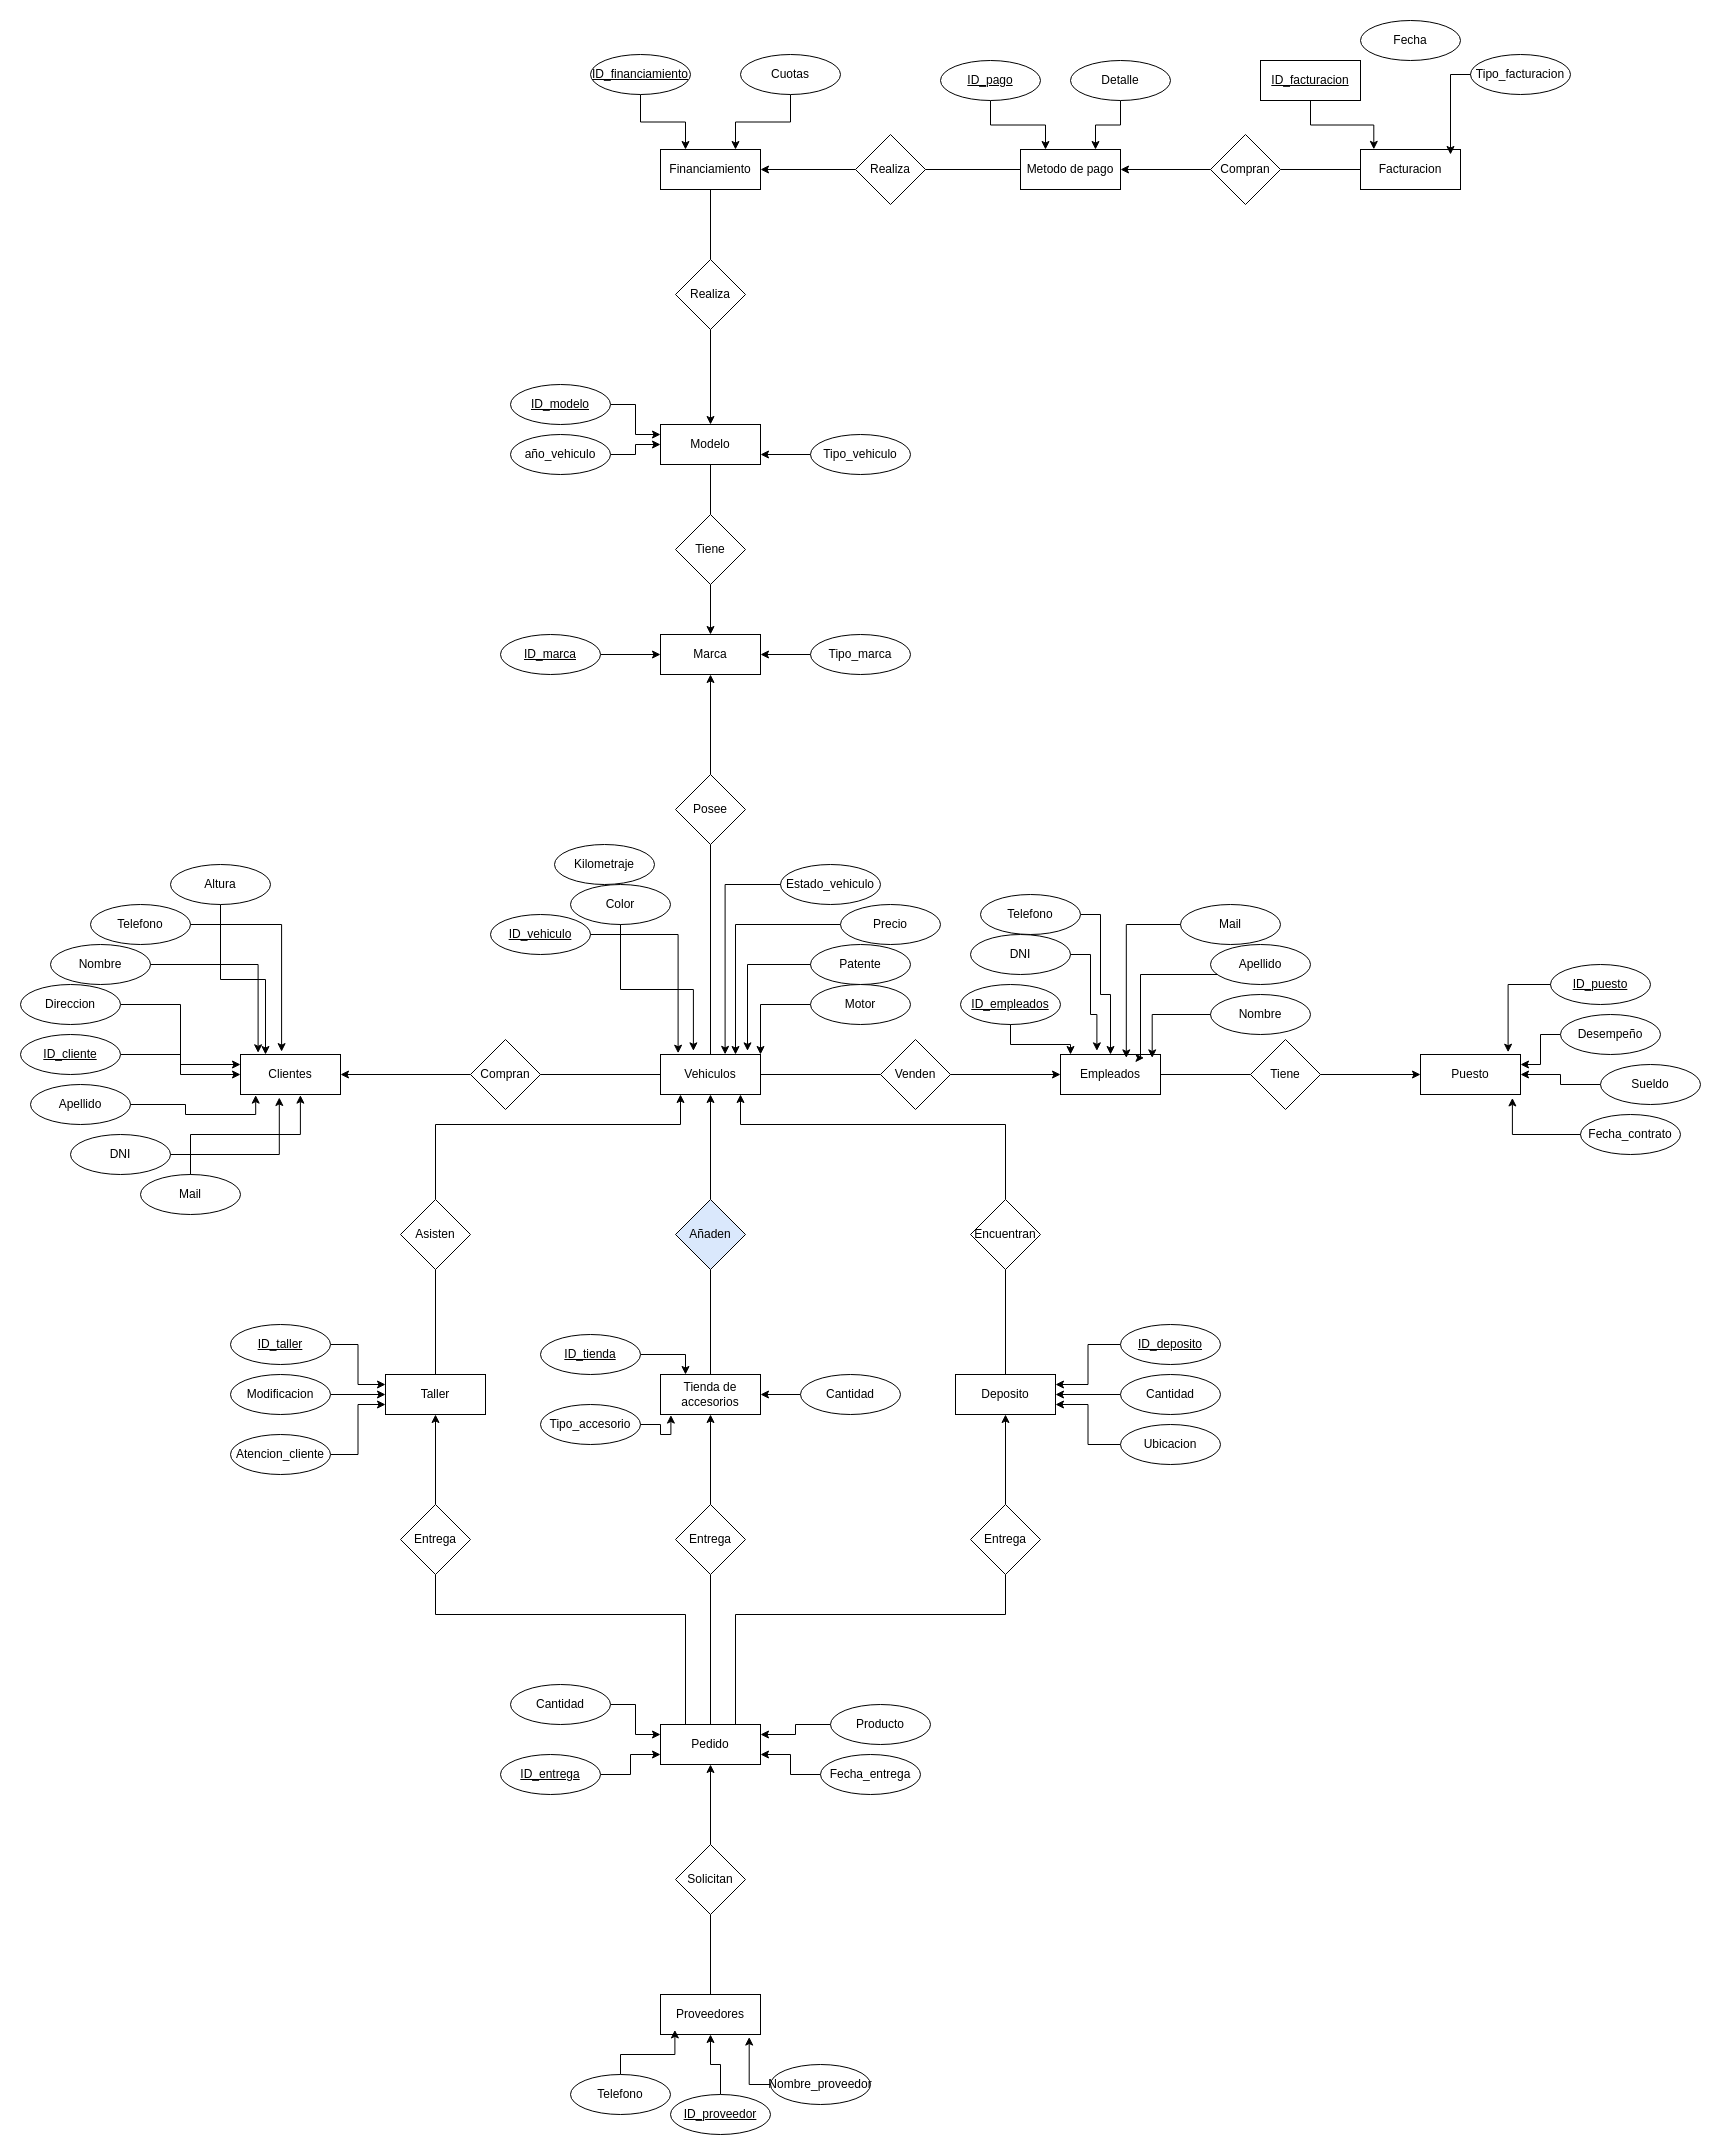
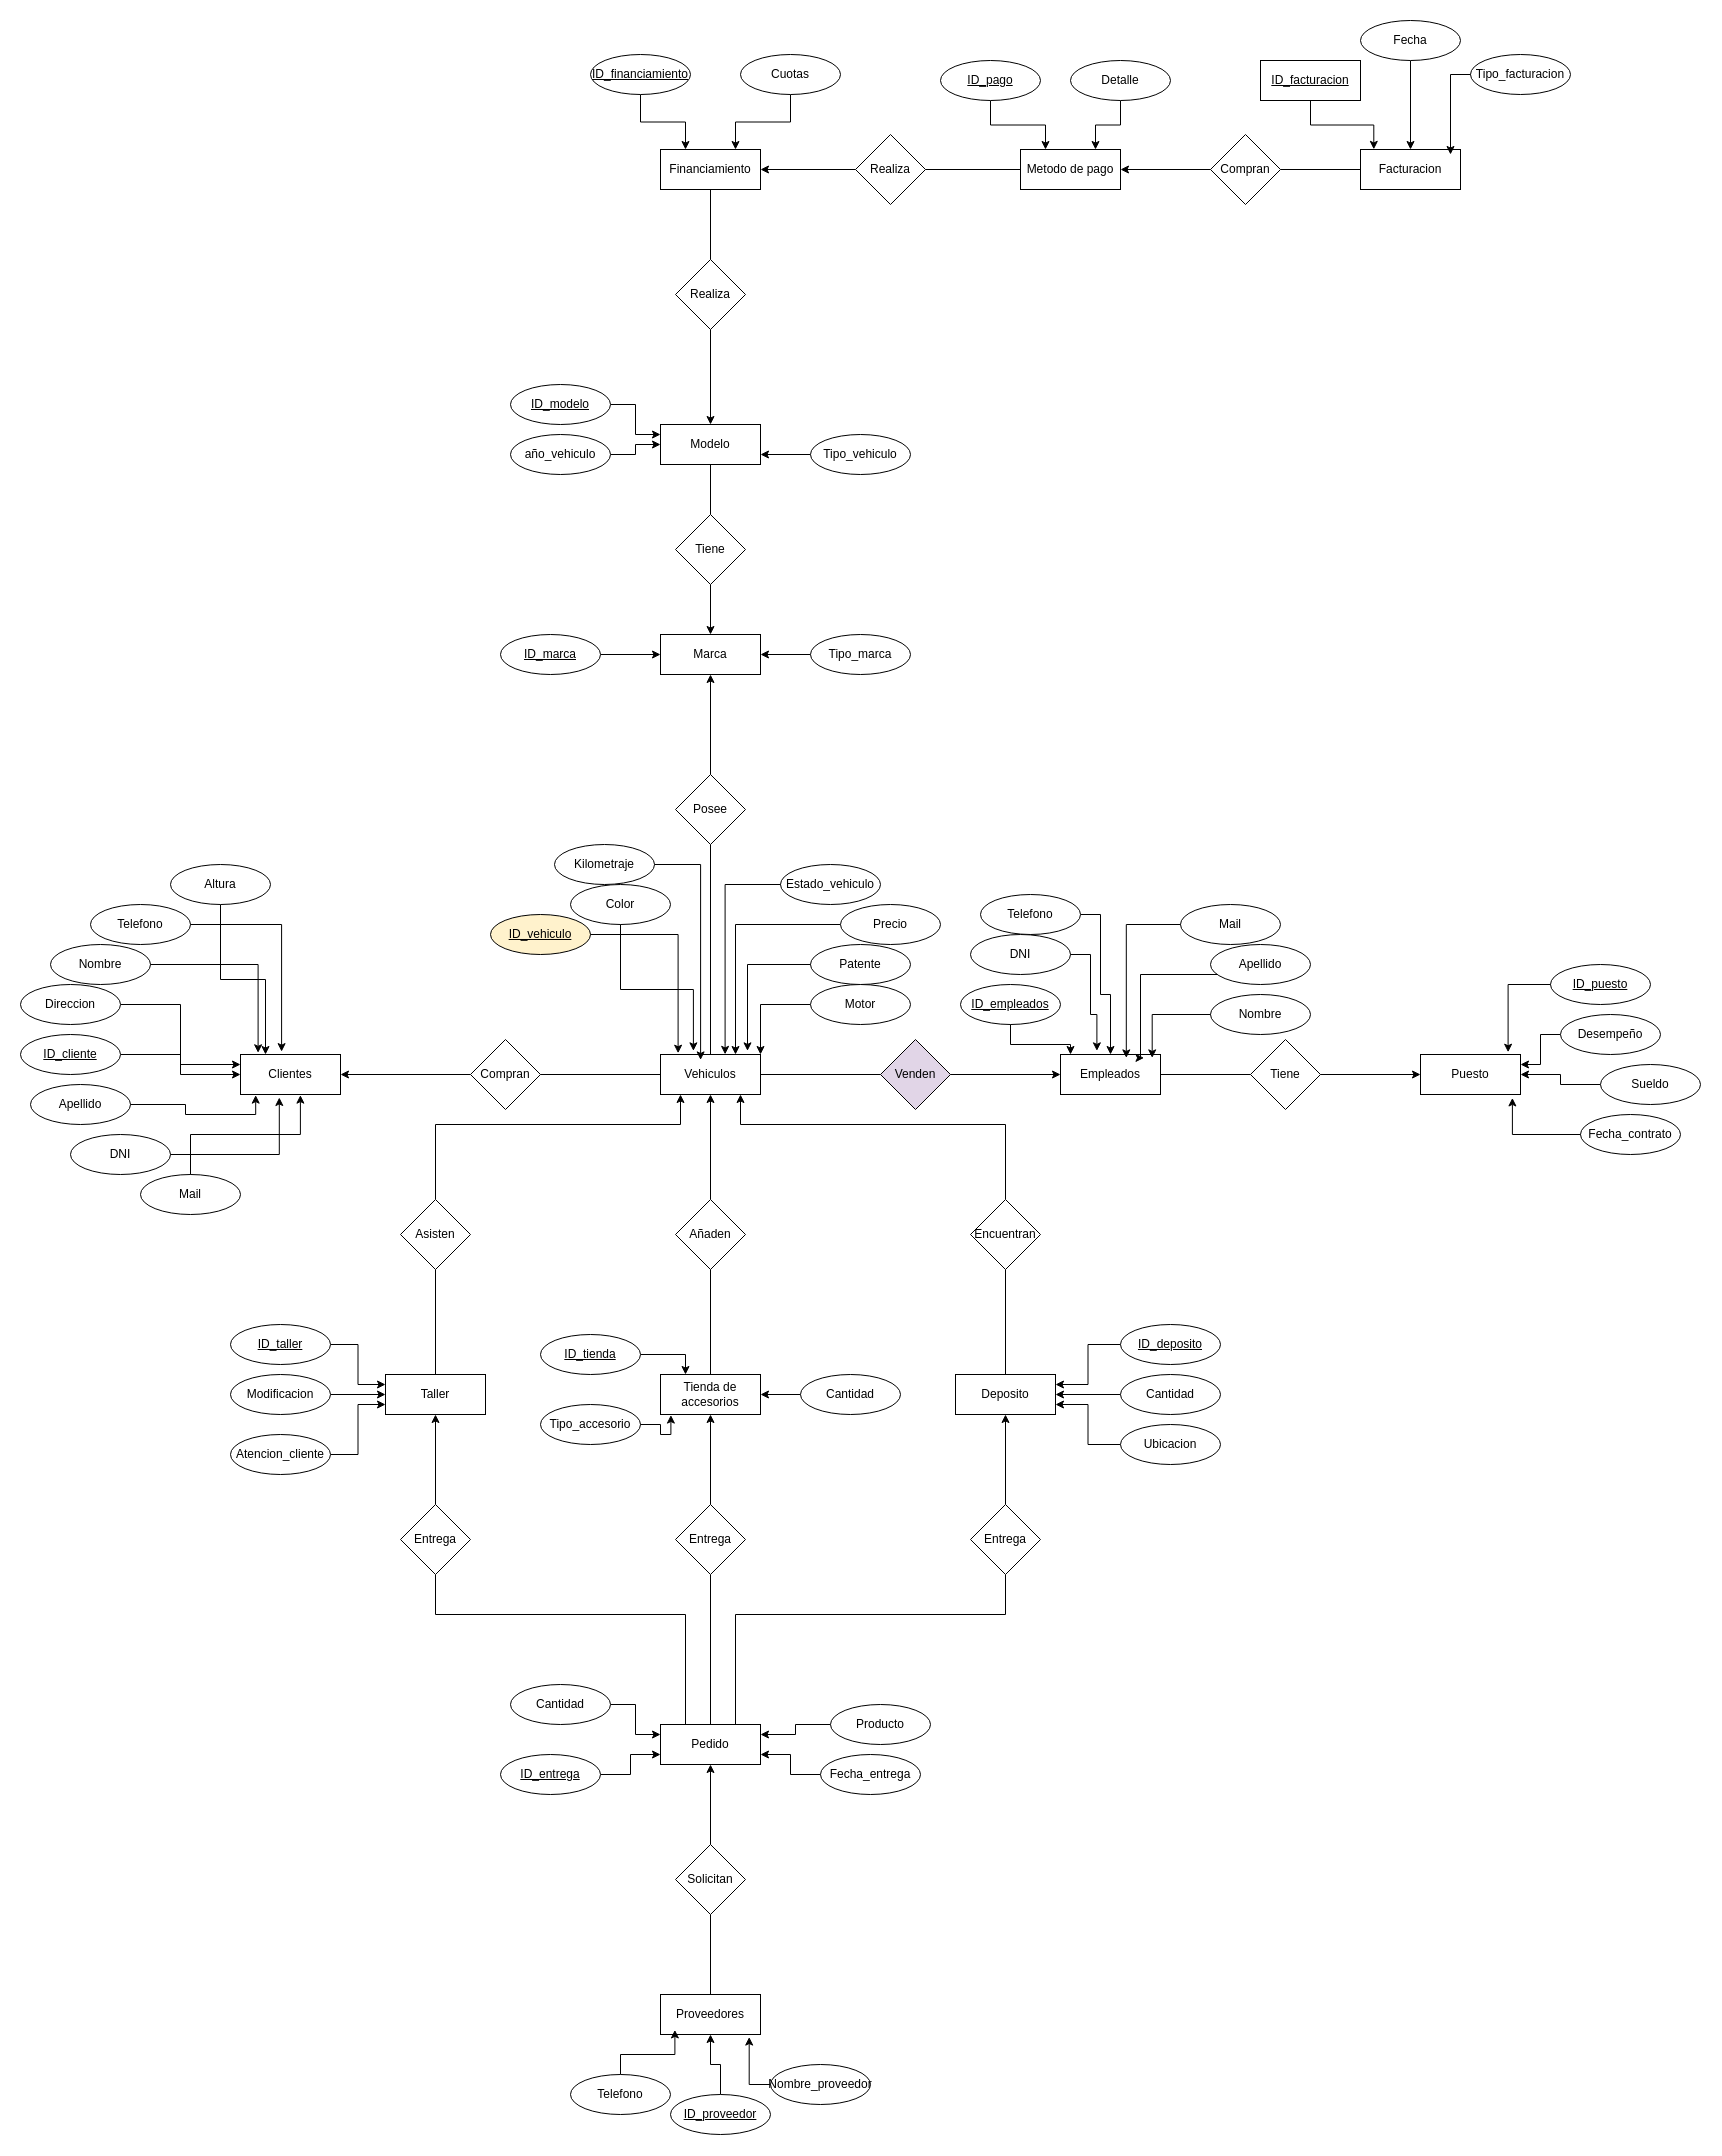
edge "Fecha" -> "Facturacion": added
node "ID_vehiculo": fillcolor #ffffff -> #fff2cc
edge "Kilometraje" -> "Vehiculos": added
node "Venden": fillcolor #ffffff -> #e1d5e7
node "Añaden": fillcolor #dae8fc -> #ffffff
